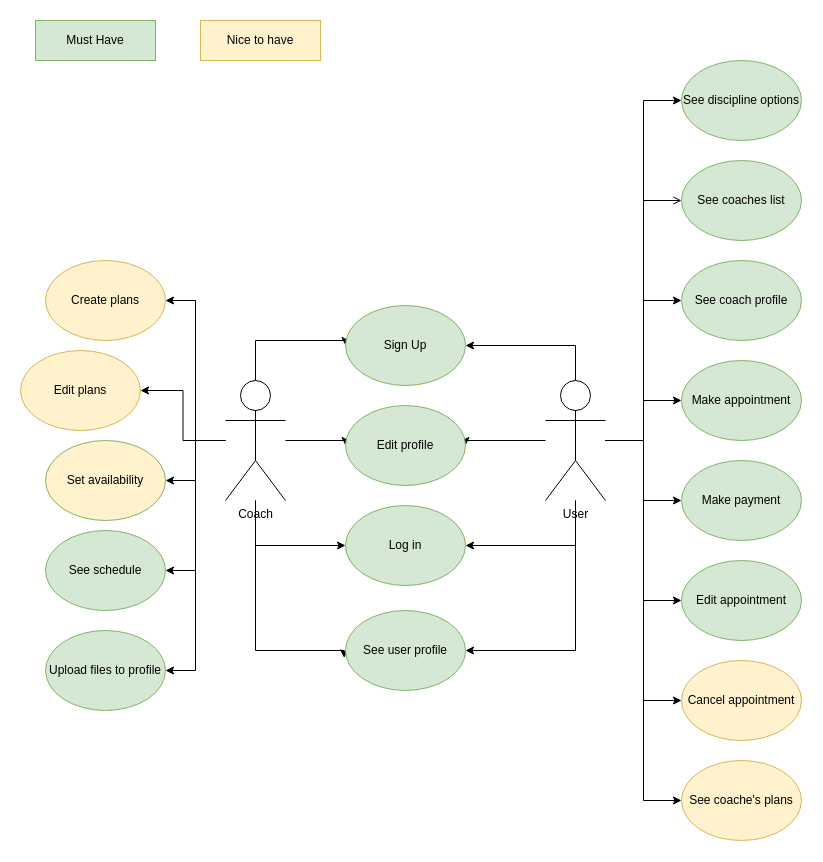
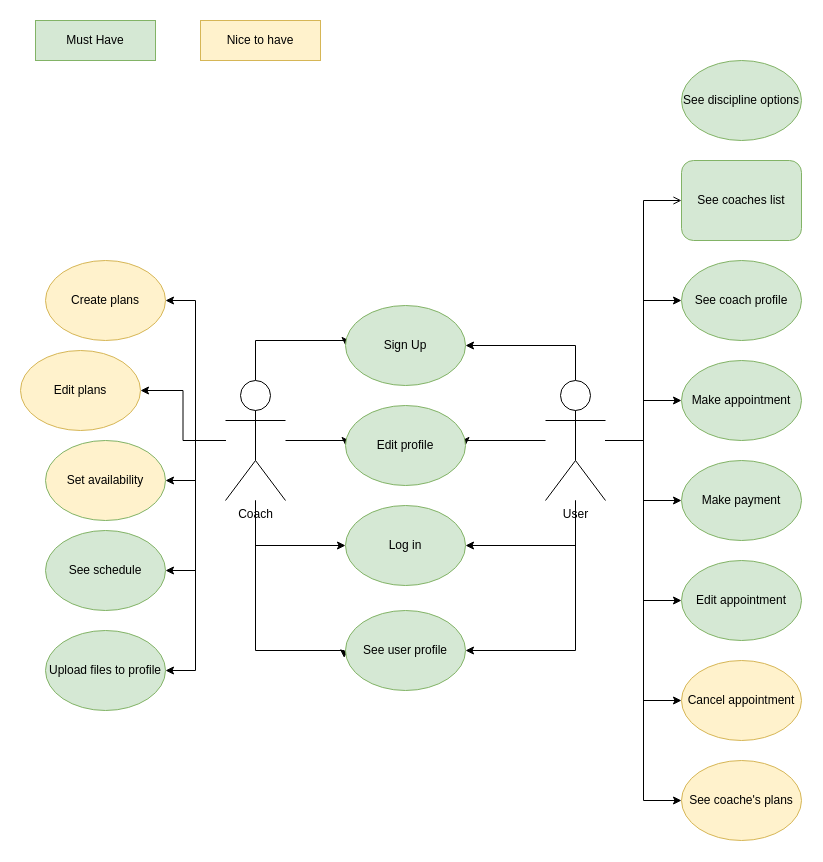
edge "User" -> "See discipline options": removed
node "See coaches list": shape ellipse -> rounded rectangle
